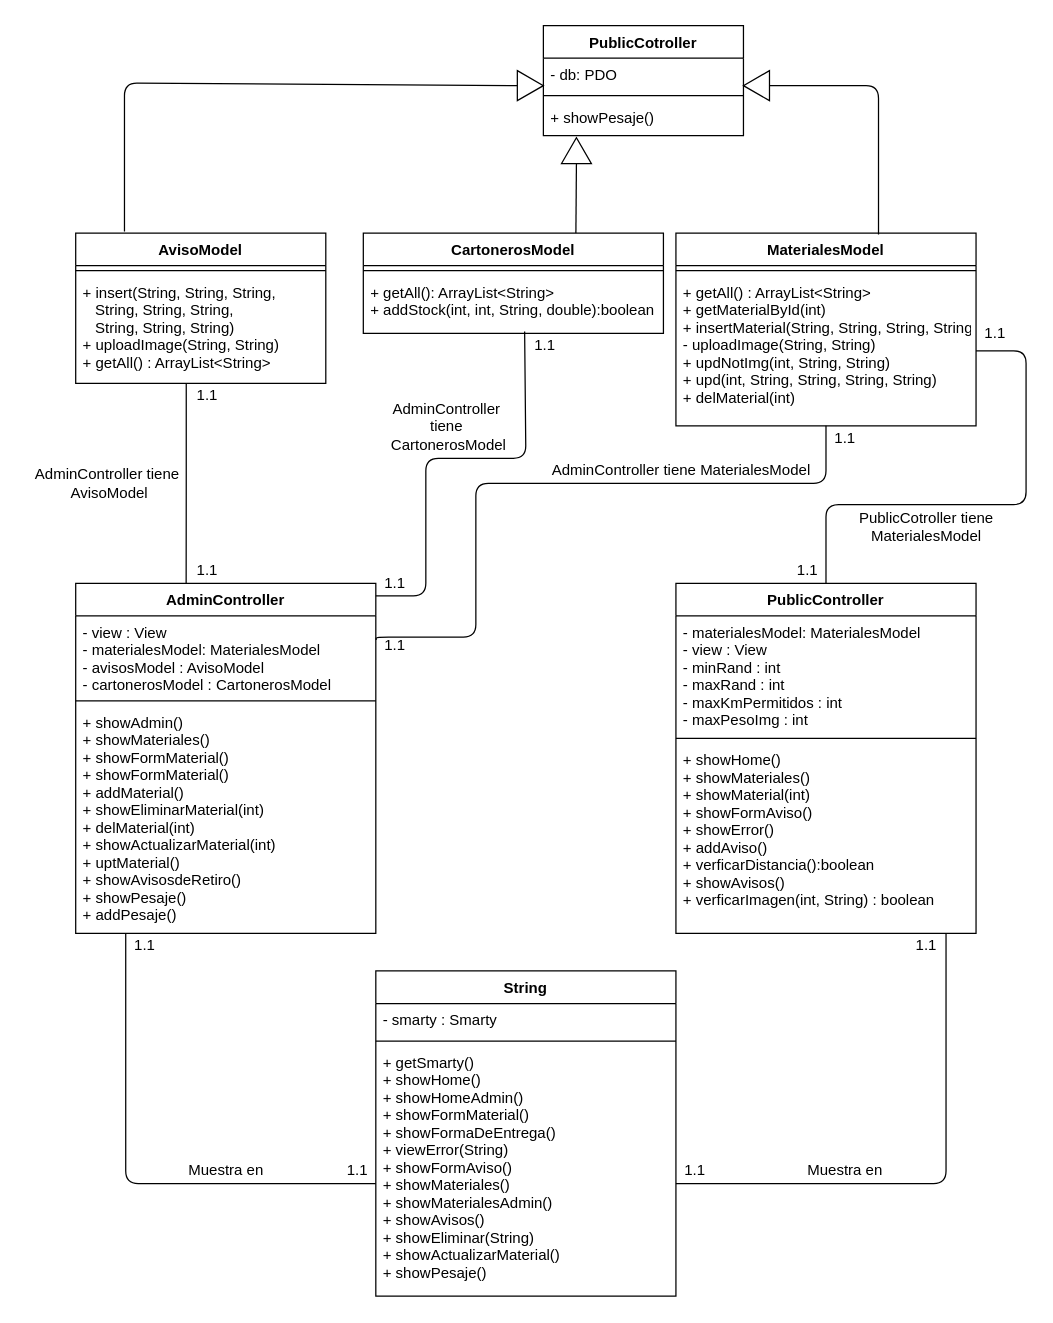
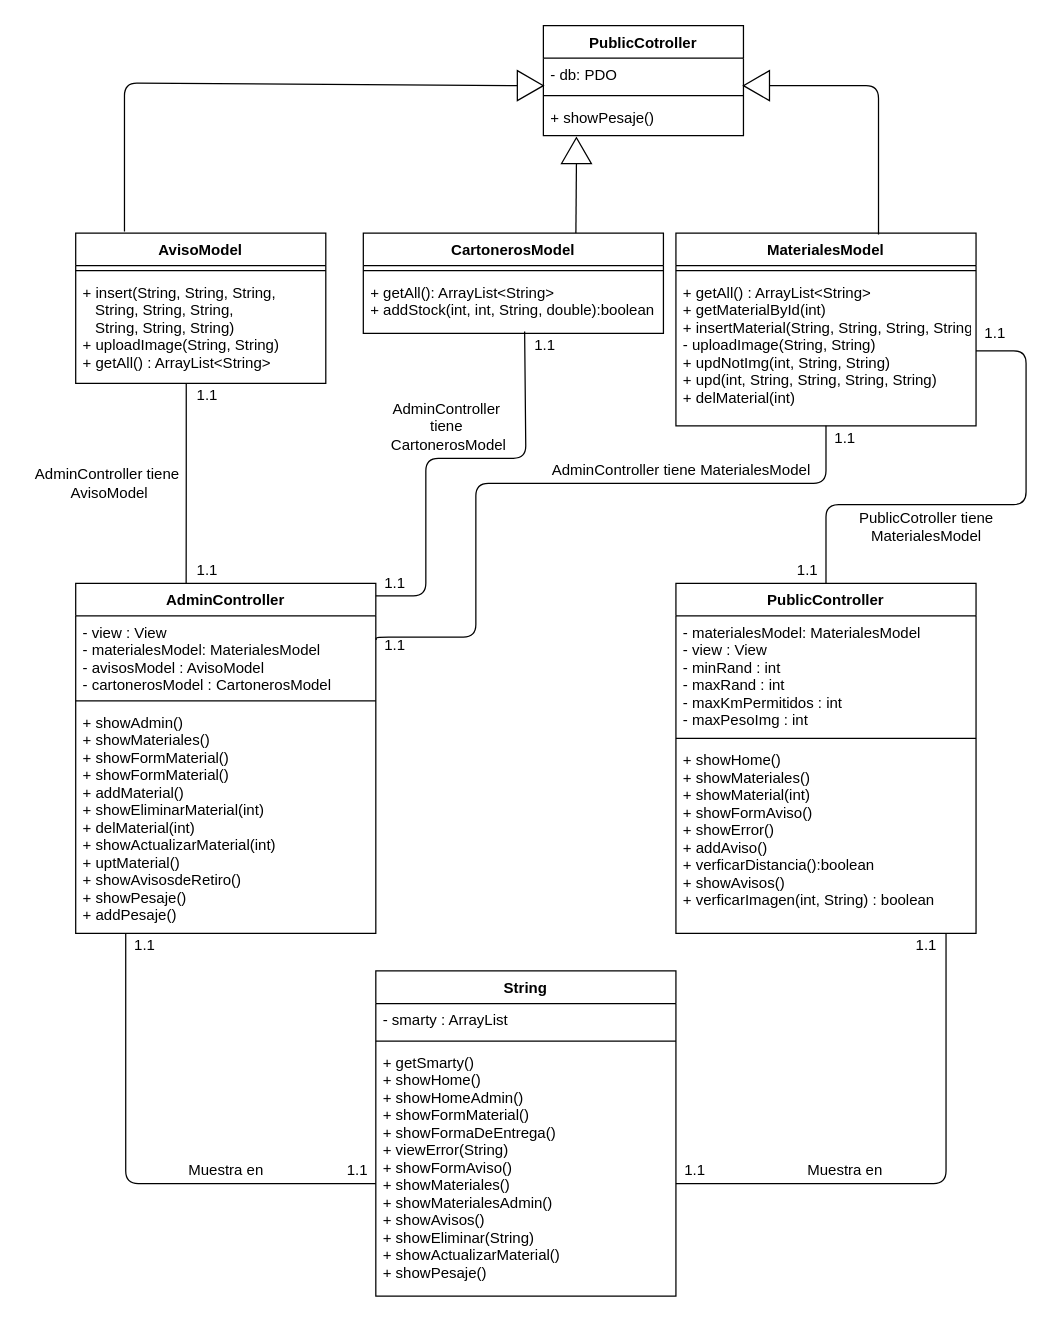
node "- smarty : Smarty": label "- smarty : Smarty" -> "- smarty : ArrayList"
